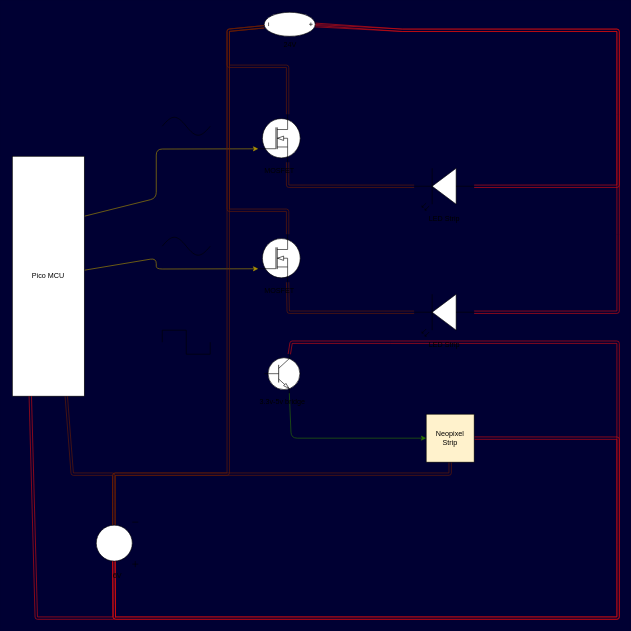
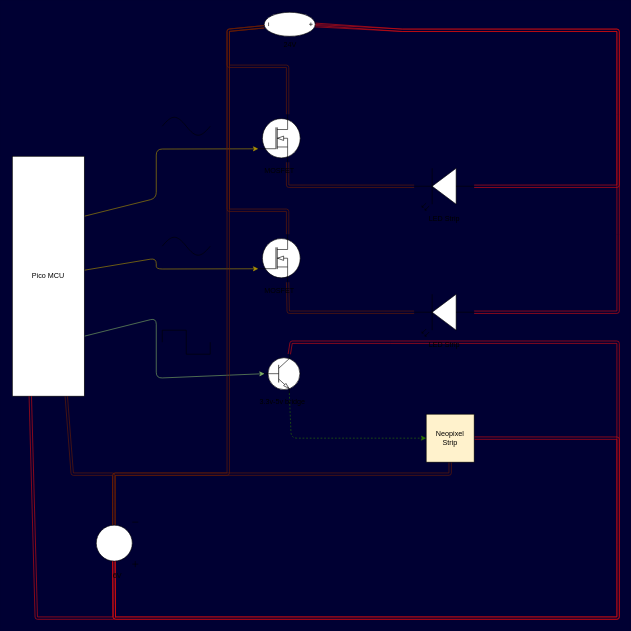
edge "Pico MCU" -> "3.3v-5v bridge": added
edge "3.3v-5v bridge" -> "Neopixel Strip": style solid -> dashed
